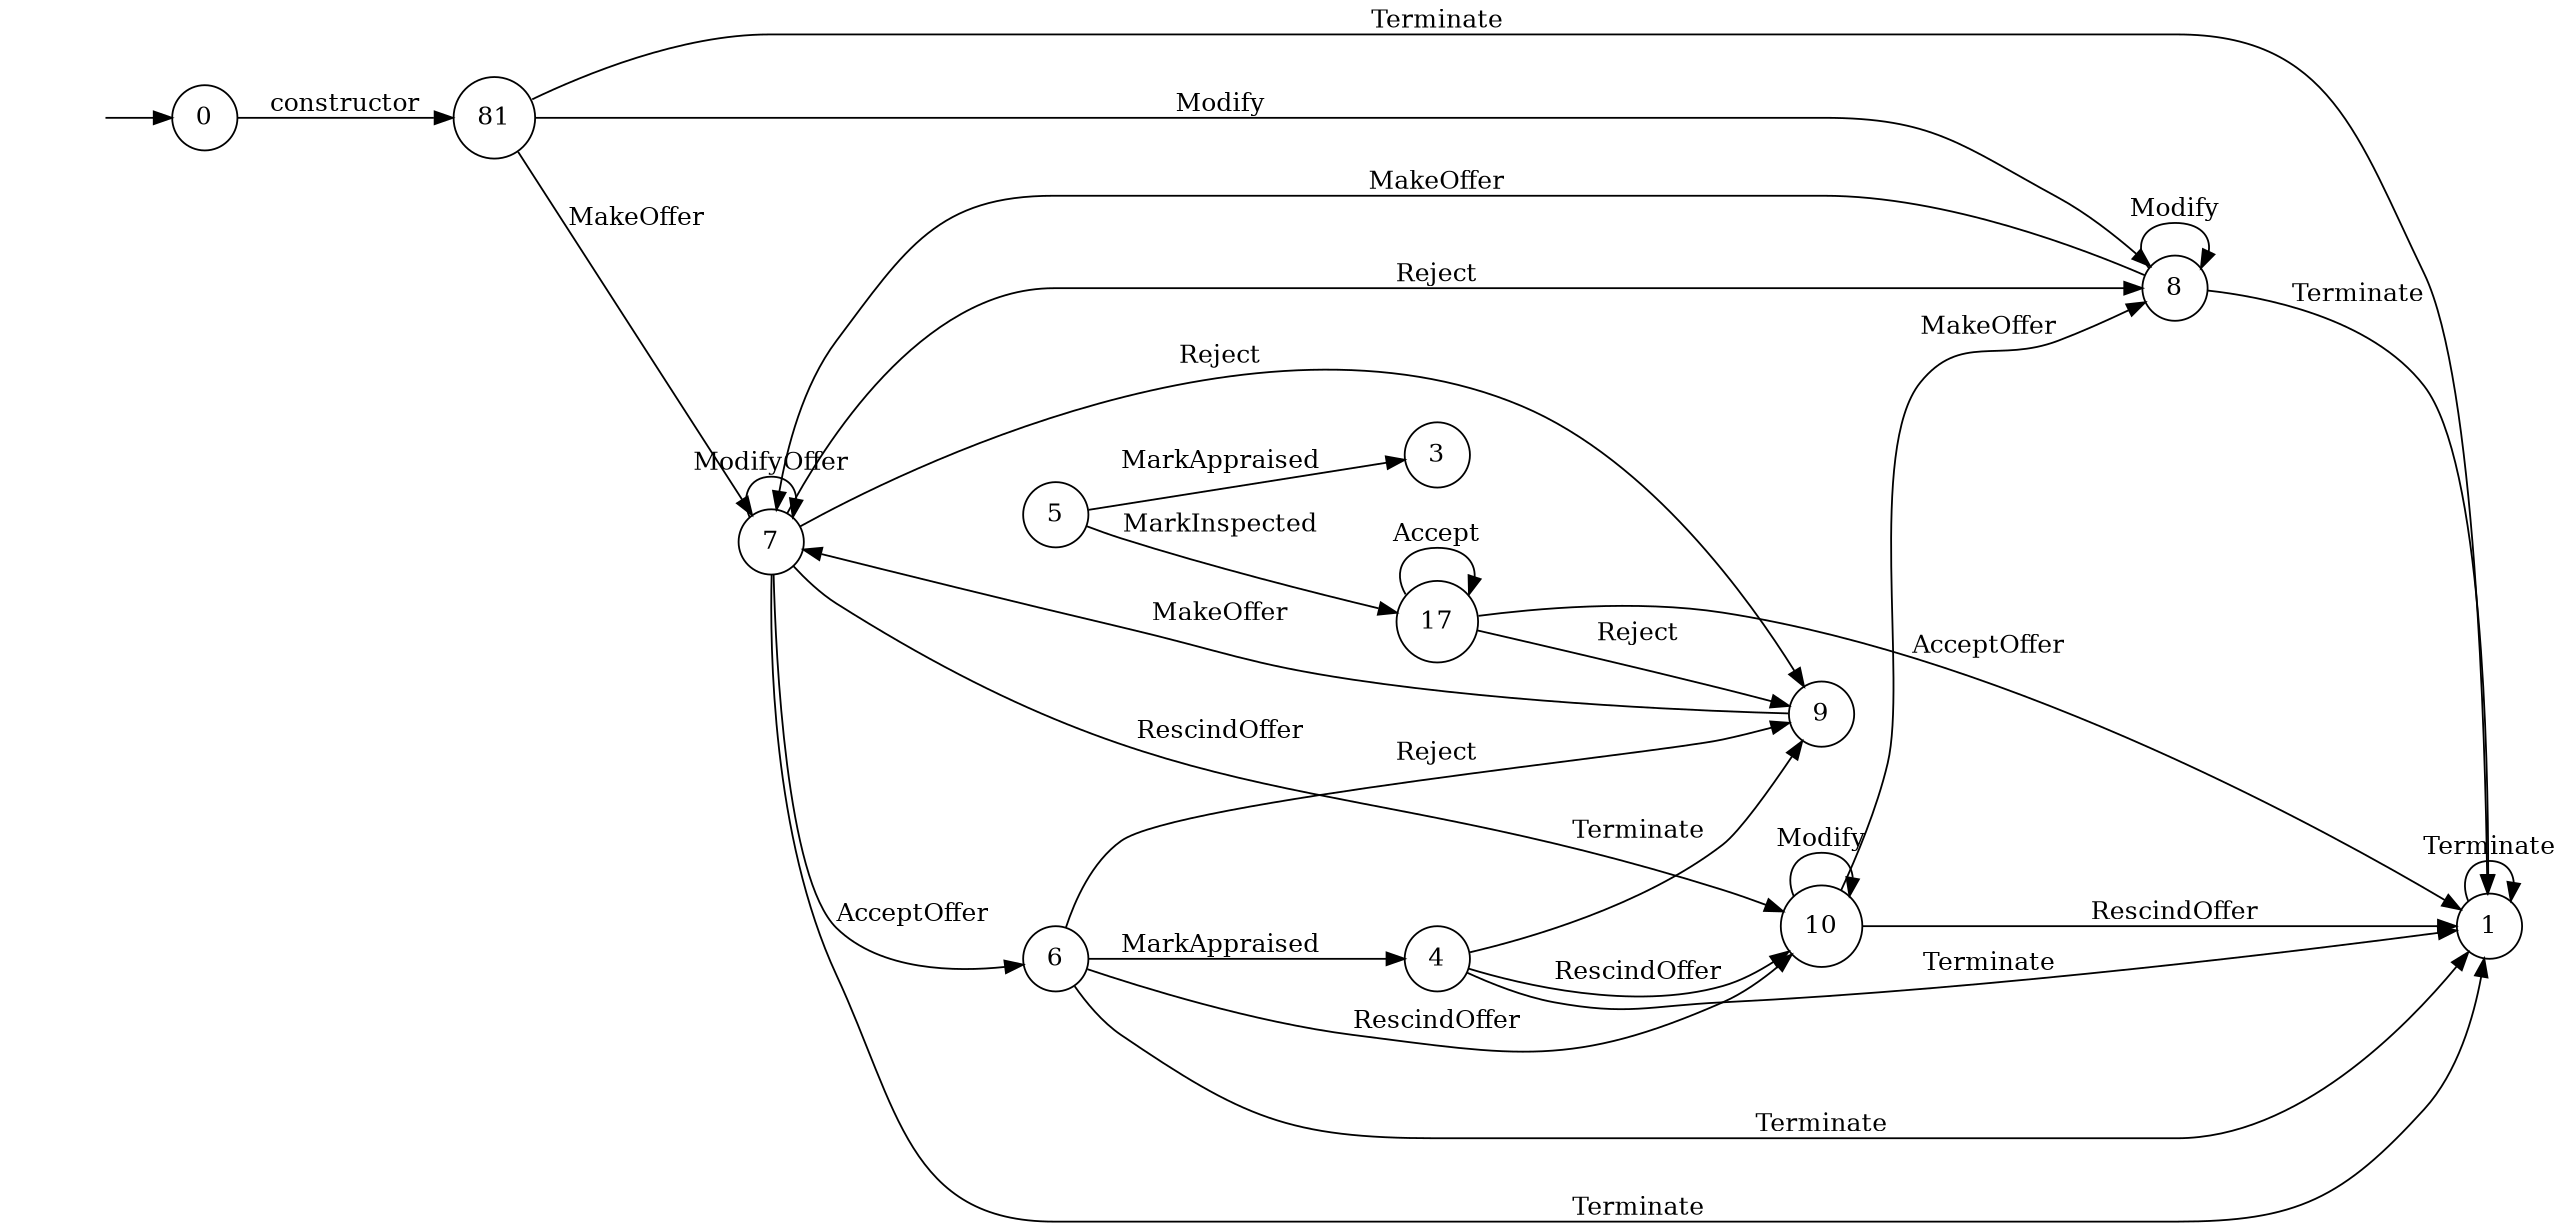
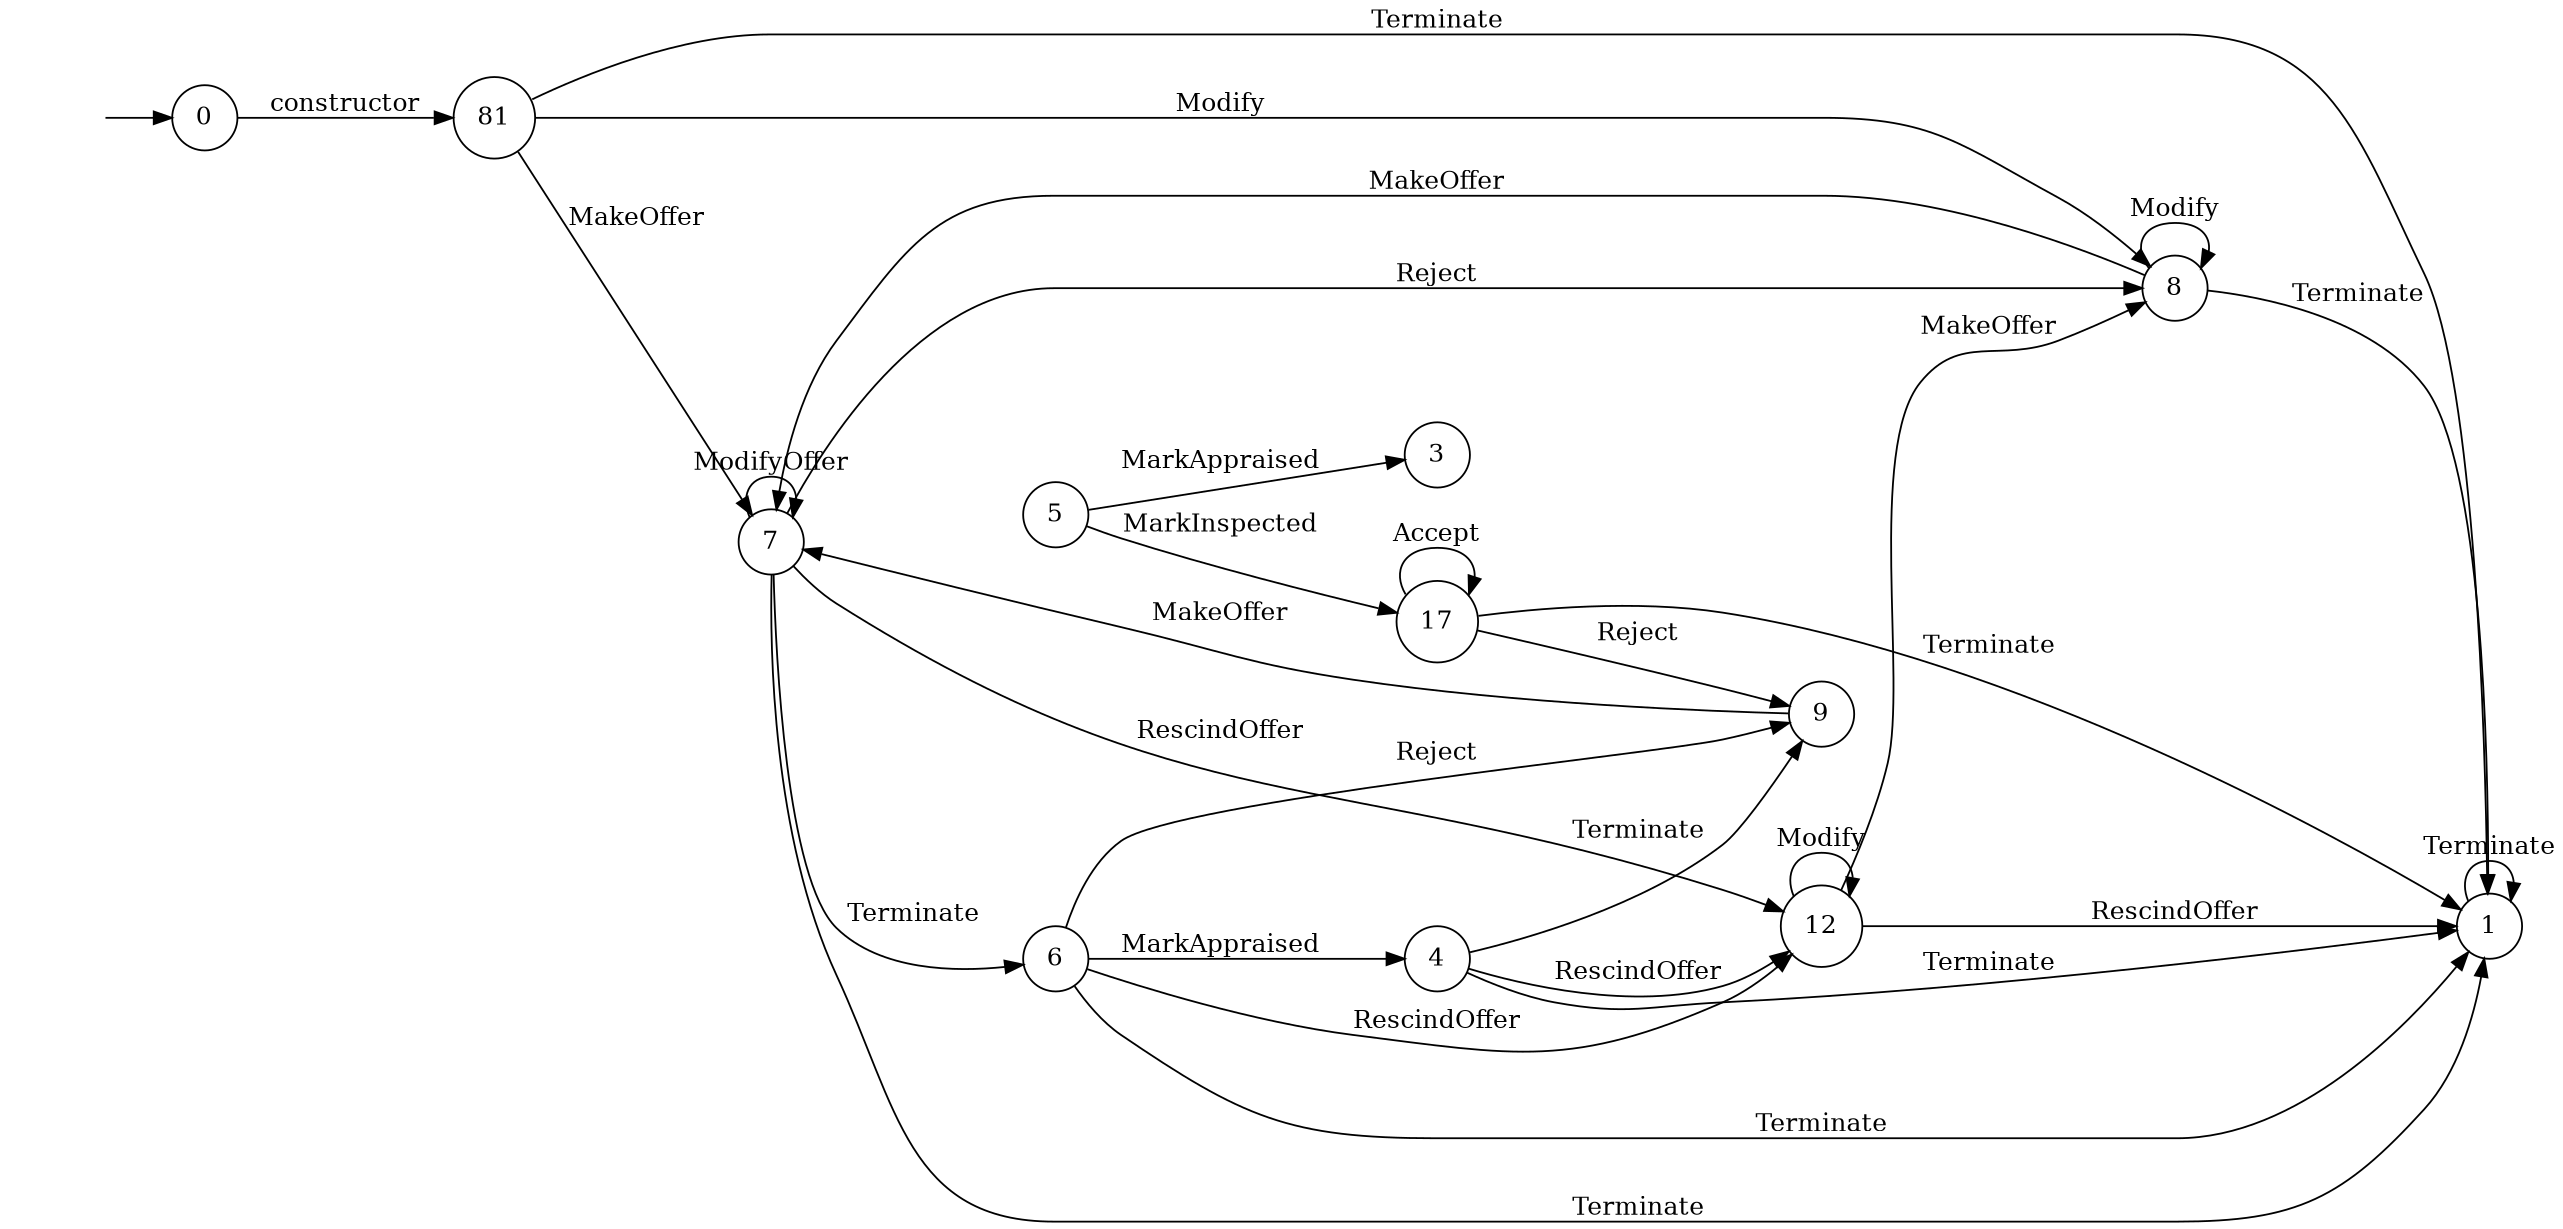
edge "7" -> "9": removed, label "Reject"
edge "17" -> "1": label "AcceptOffer" -> "Terminate"
edge "7" -> "6": label "AcceptOffer" -> "Terminate"
node "10": label "10" -> "12"
